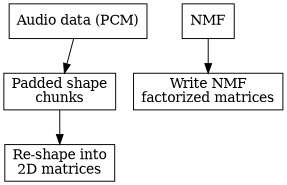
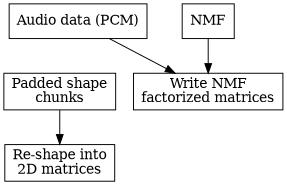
edge "Audio data (PCM)" -> "Padded shape chunks": now "Audio data (PCM)" -> "Write NMF factorized matrices"
